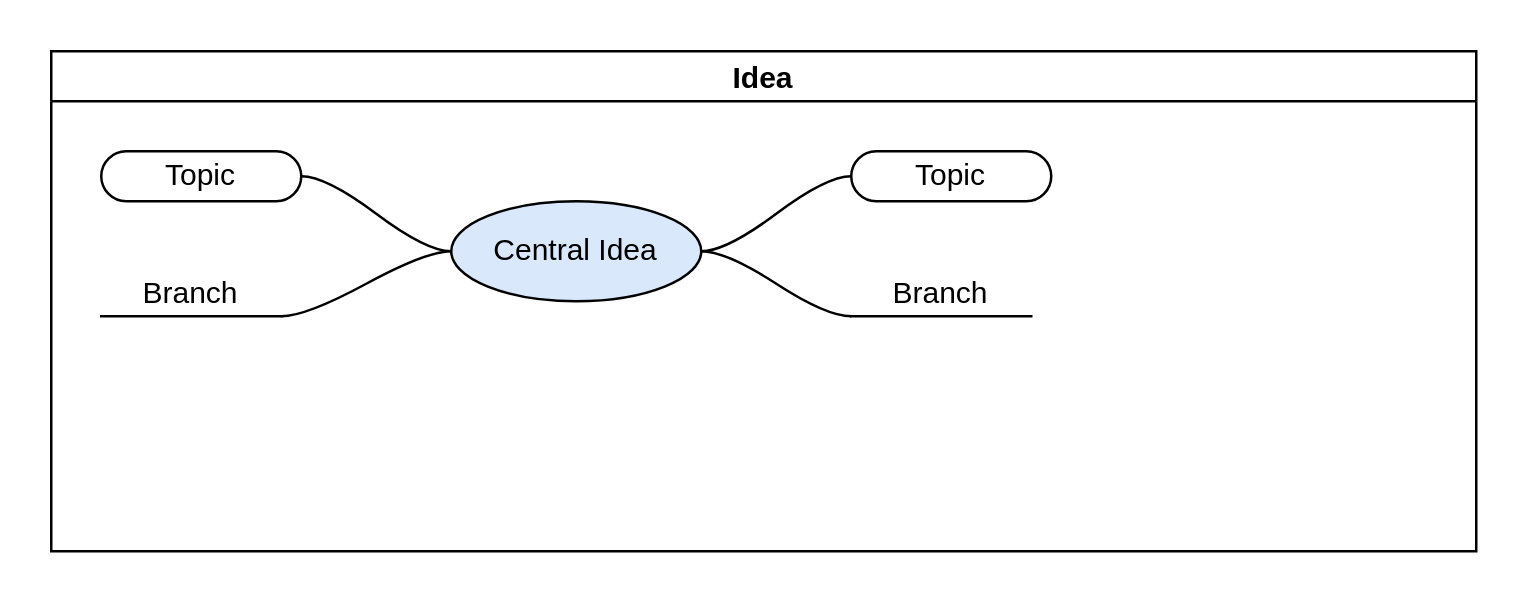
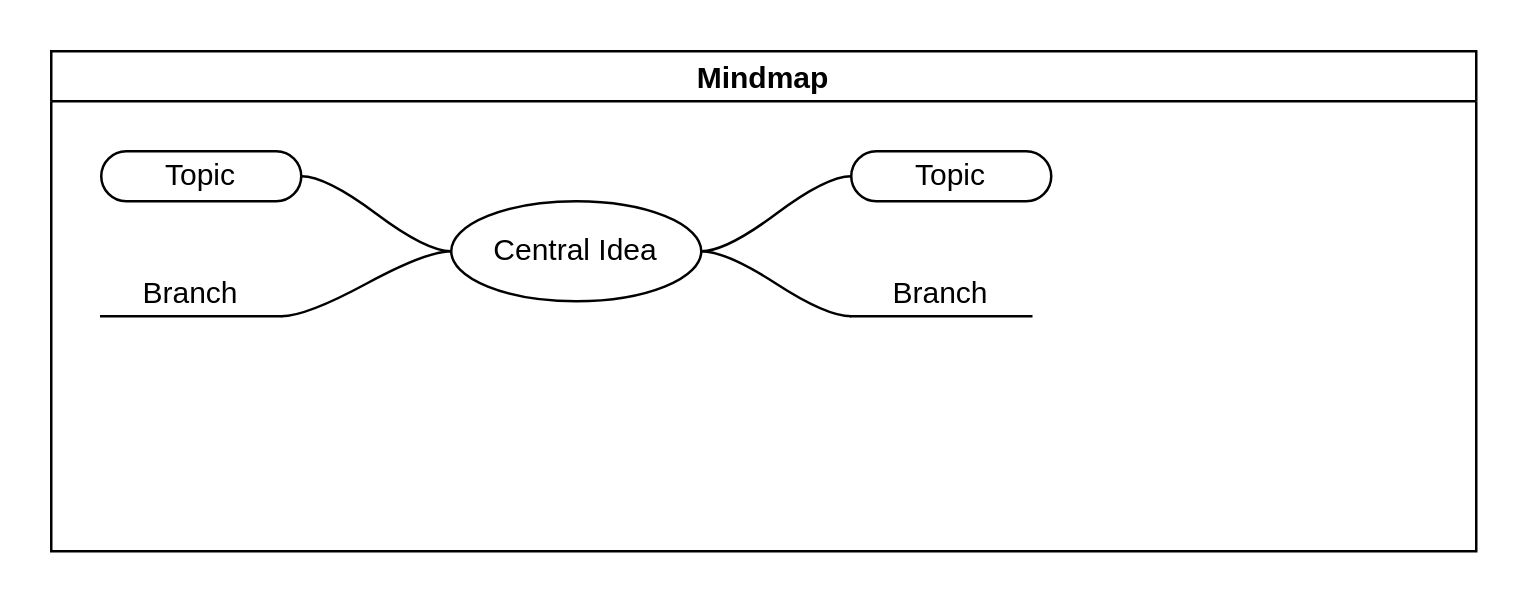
node "Idea": label "Idea" -> "Mindmap"
node "Central Idea": fillcolor #dae8fc -> #ffffff
